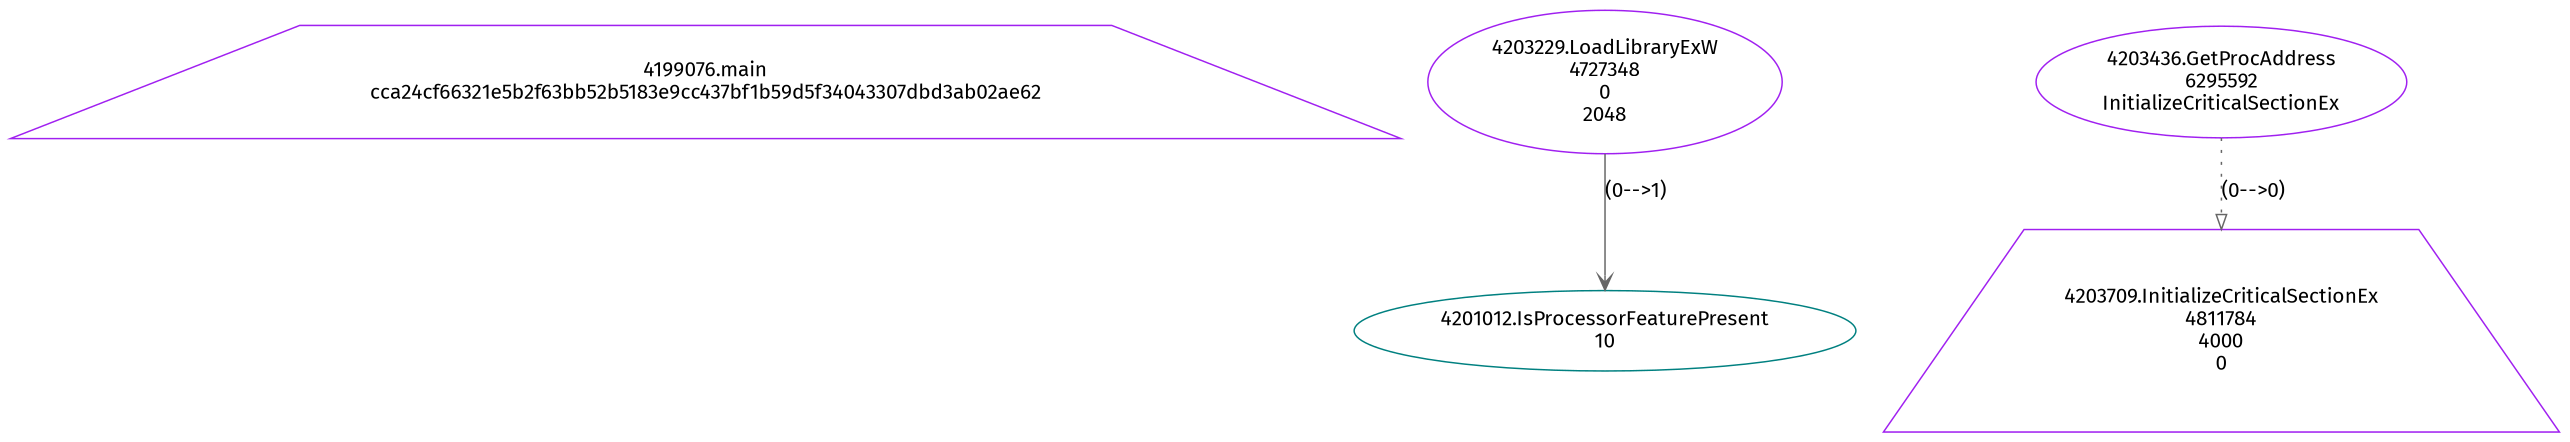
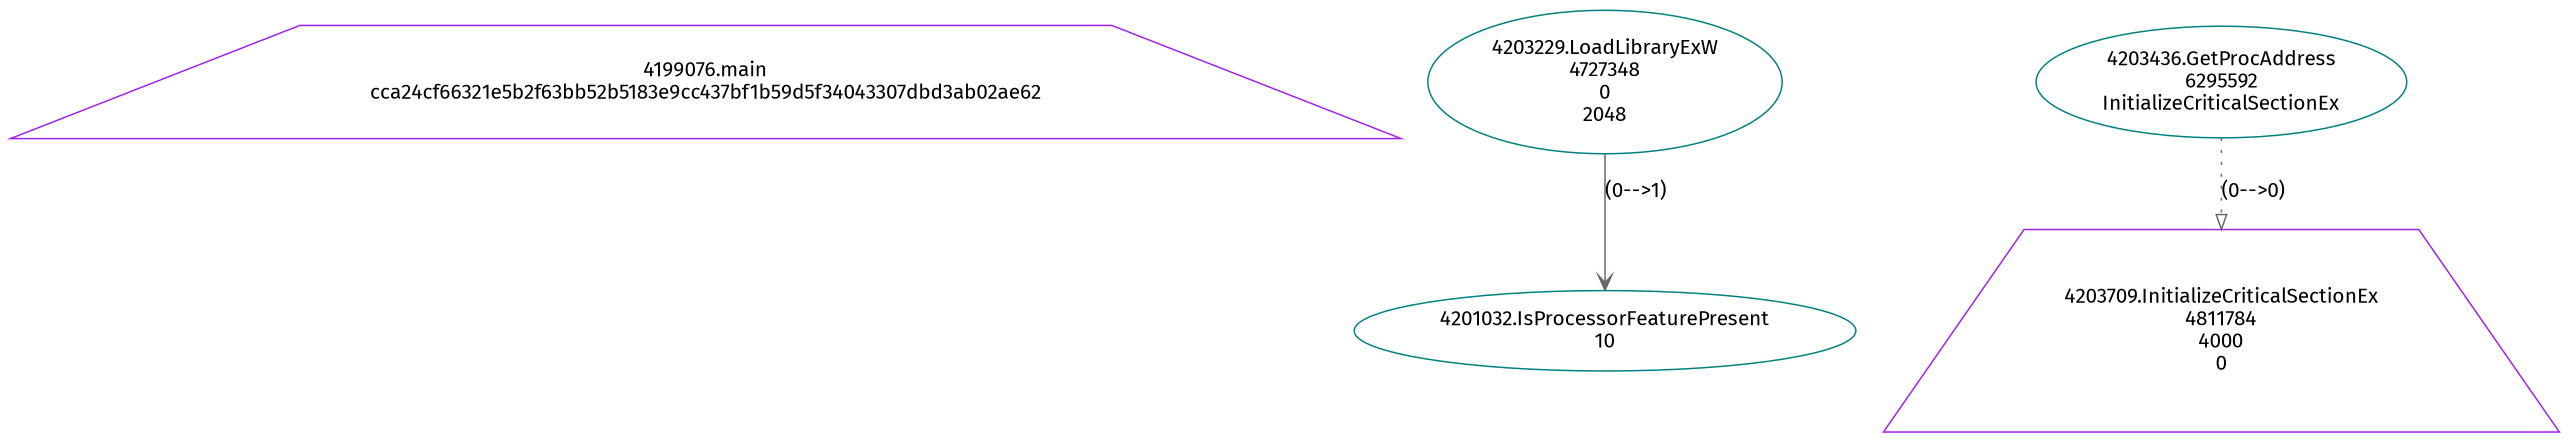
node "4203229.LoadLibraryExW 4727348 0 2048": color purple -> teal
node "4203436.GetProcAddress 6295592 InitializeCriticalSectionEx": color purple -> teal
node "4201012.IsProcessorFeaturePresent 10": label "4201012.IsProcessorFeaturePresent 10" -> "4201032.IsProcessorFeaturePresent 10"
